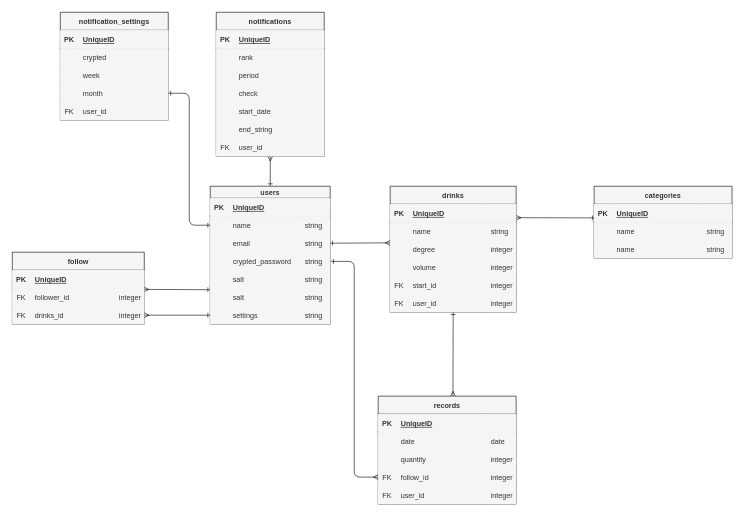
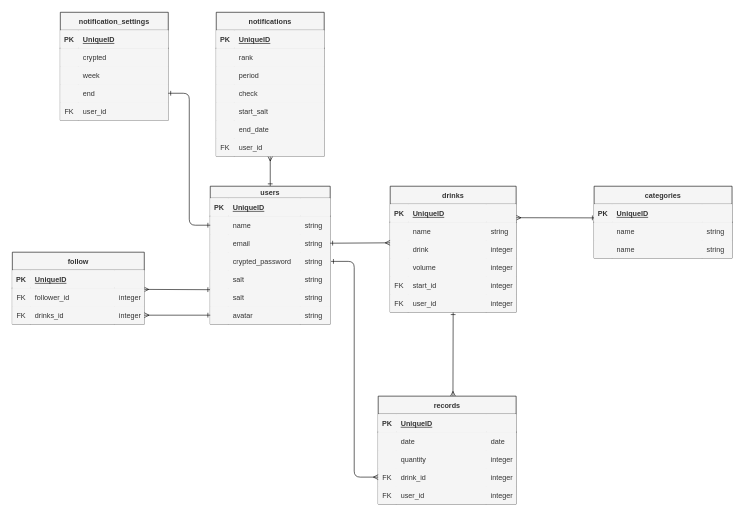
node "month": label "month" -> "end"
node "start_date": label "start_date" -> "start_salt"
node "end_string": label "end_string" -> "end_date"
node "degree": label "degree" -> "drink"
node "settings": label "settings" -> "avatar"
node "follow_id": label "follow_id" -> "drink_id"
